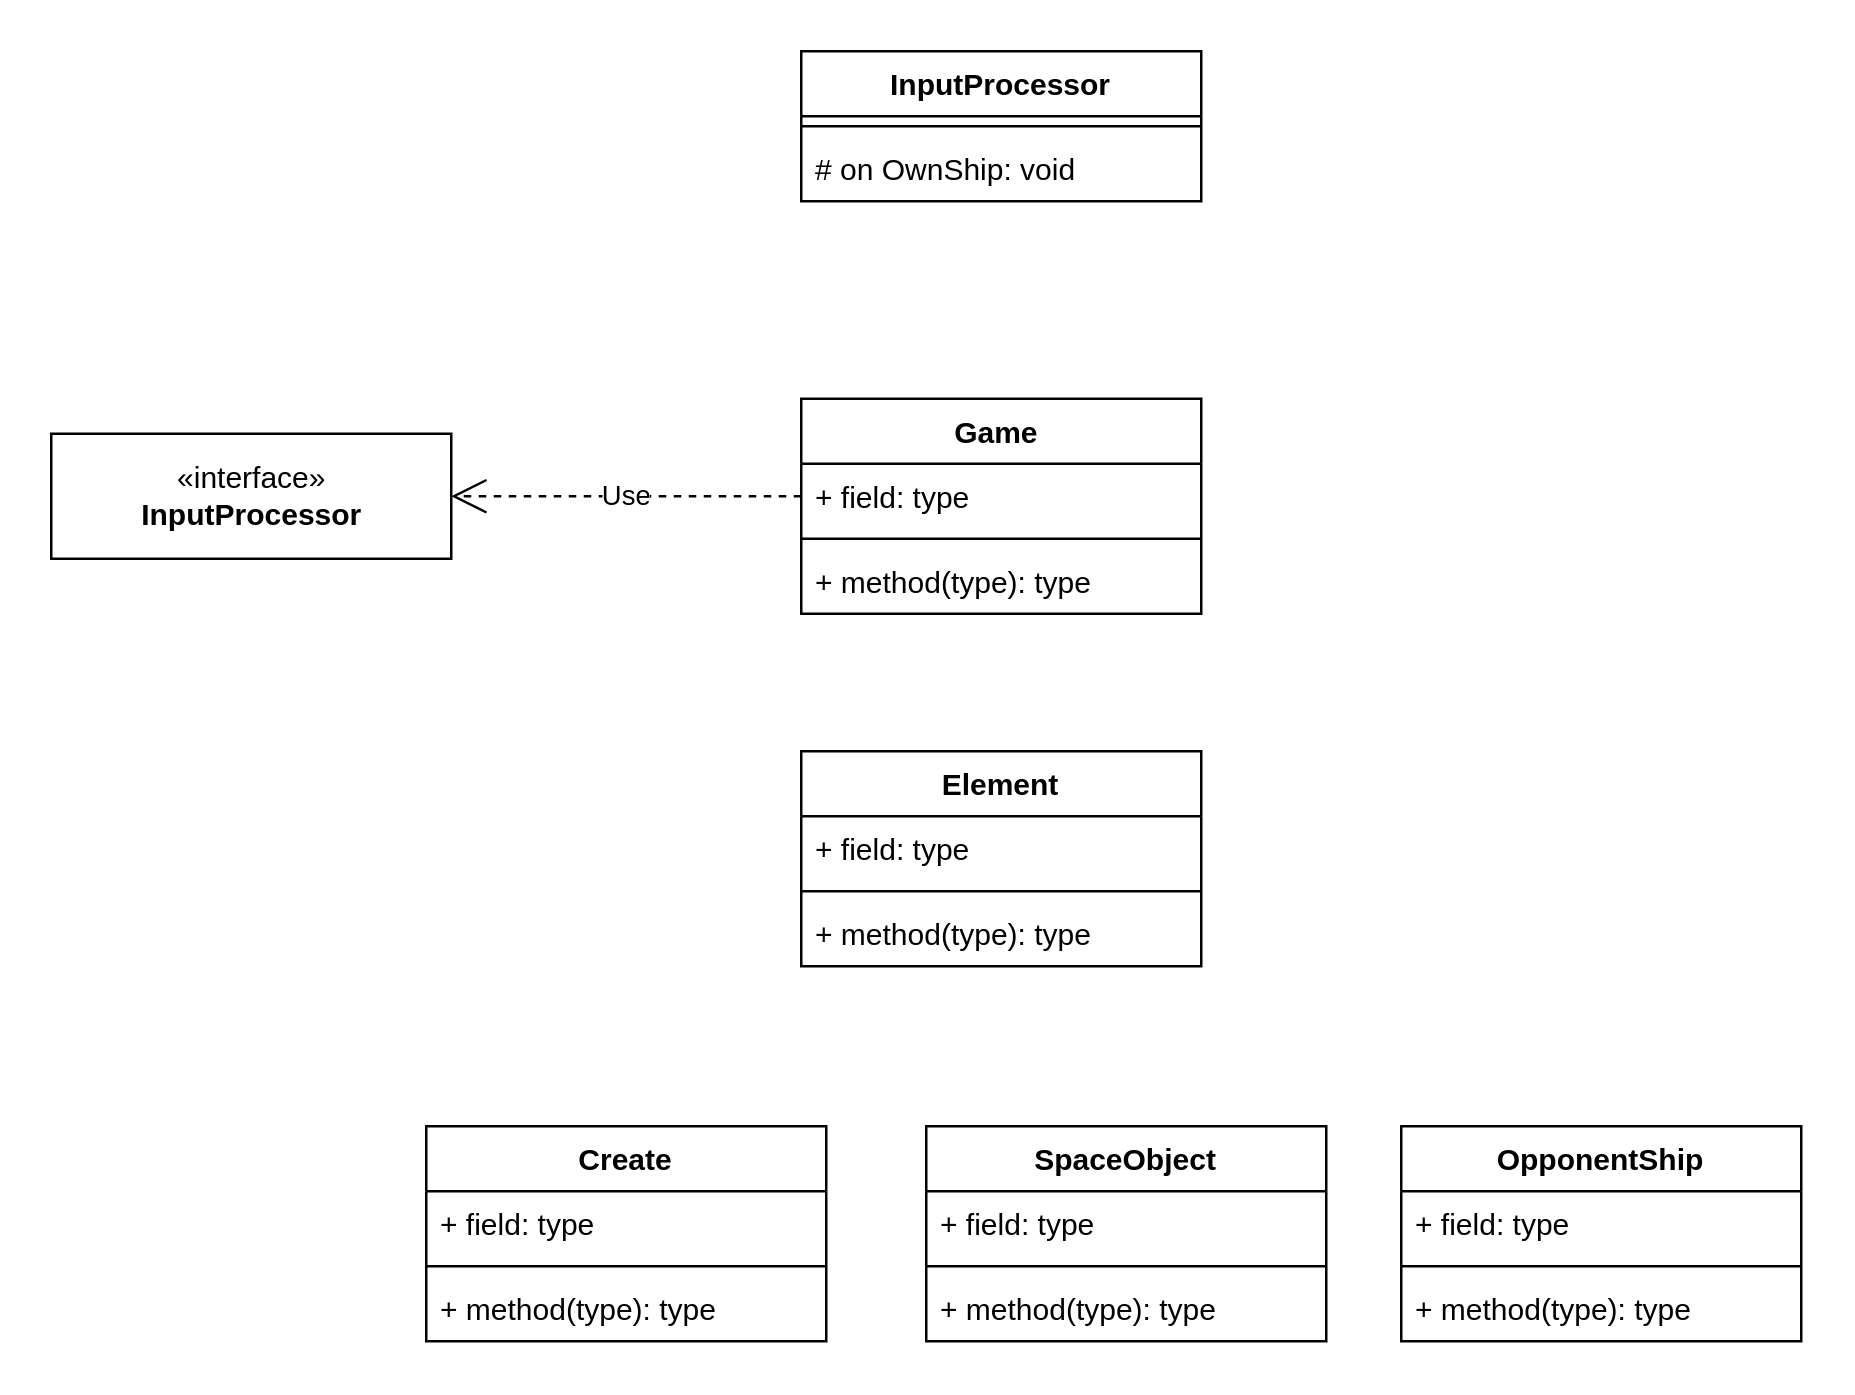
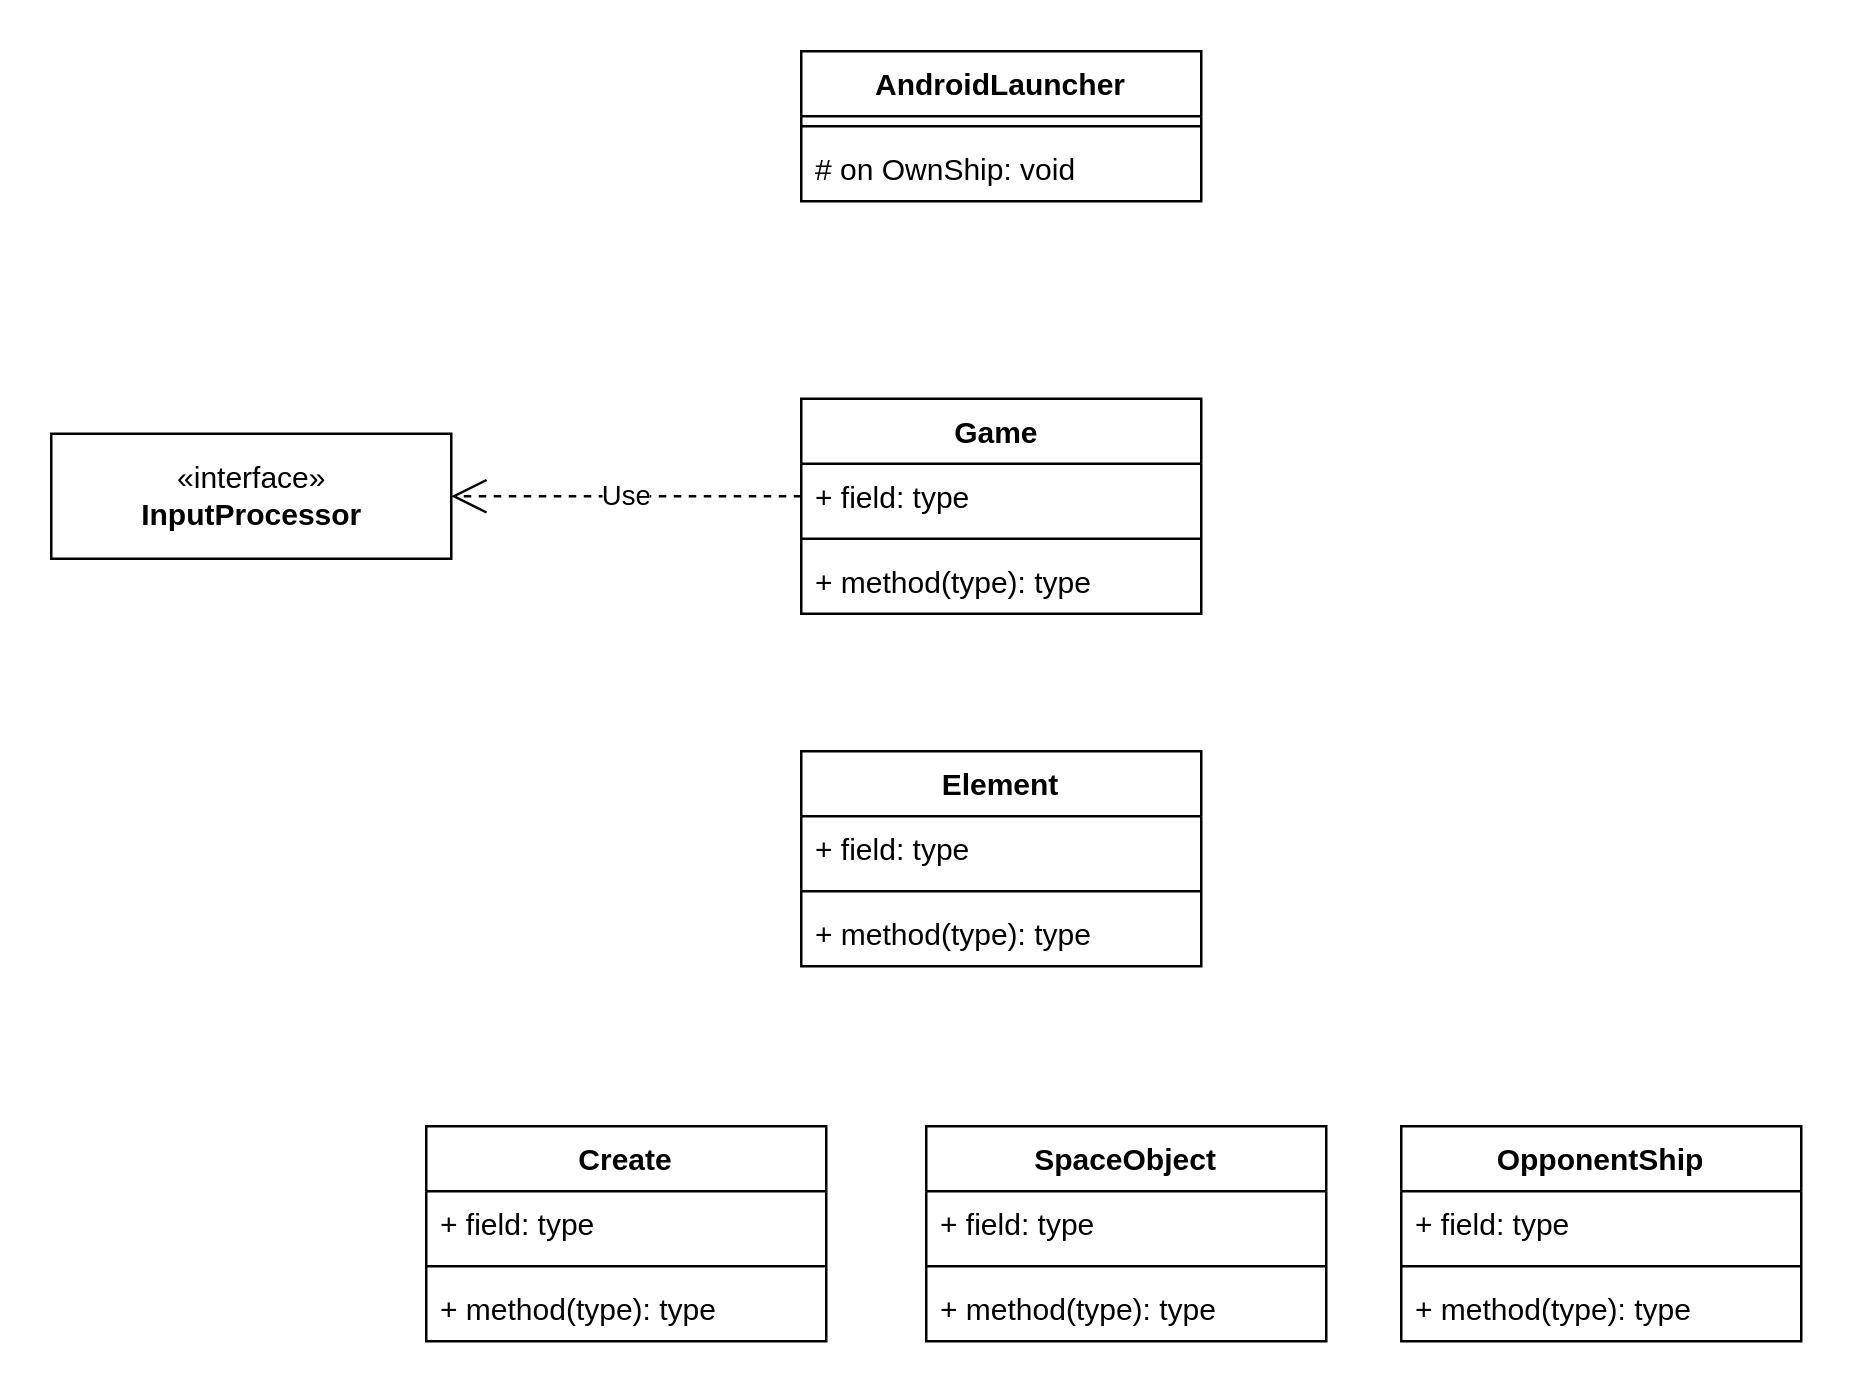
node "InputProcessor": label "InputProcessor" -> "AndroidLauncher"
